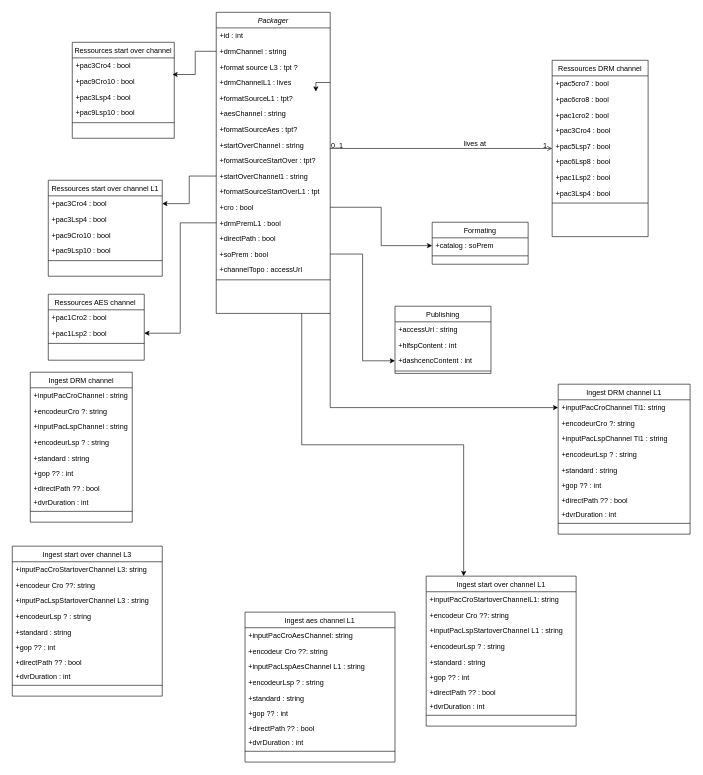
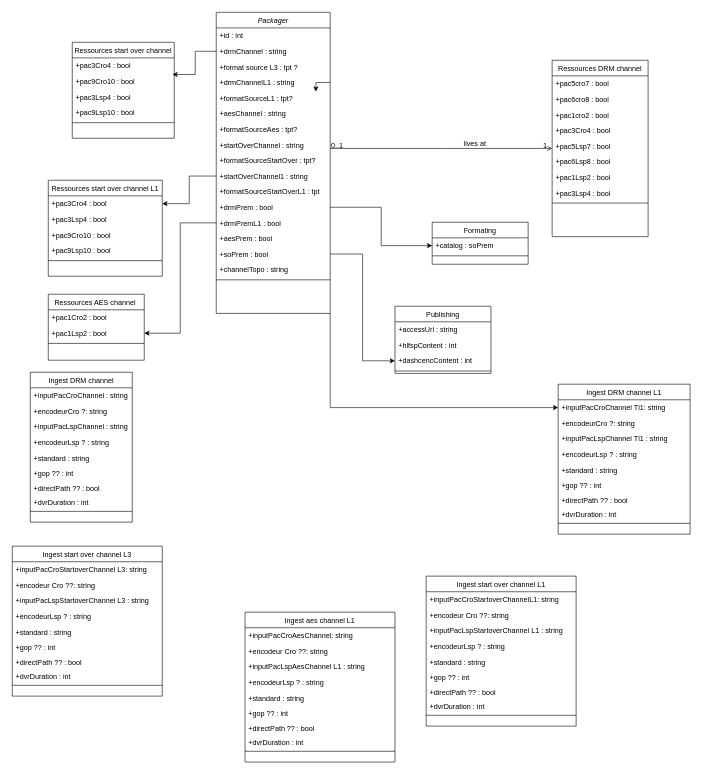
node "+drmChannelL1 : lives": label "+drmChannelL1 : lives" -> "+drmChannelL1 : string"
node "+cro : bool": label "+cro : bool" -> "+drmPrem : bool"
node "+directPath : bool": label "+directPath : bool" -> "+aesPrem : bool"
node "+channelTopo : accessUrl": label "+channelTopo : accessUrl" -> "+channelTopo : string"
edge "Packager" -> "Ingest start over channel L1": removed
